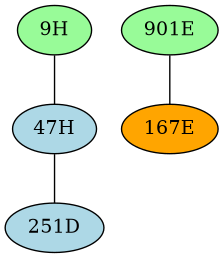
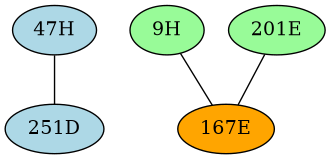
node "901E": label "901E" -> "201E"
edge "9H" -- "47H": now "9H" -- "167E"
